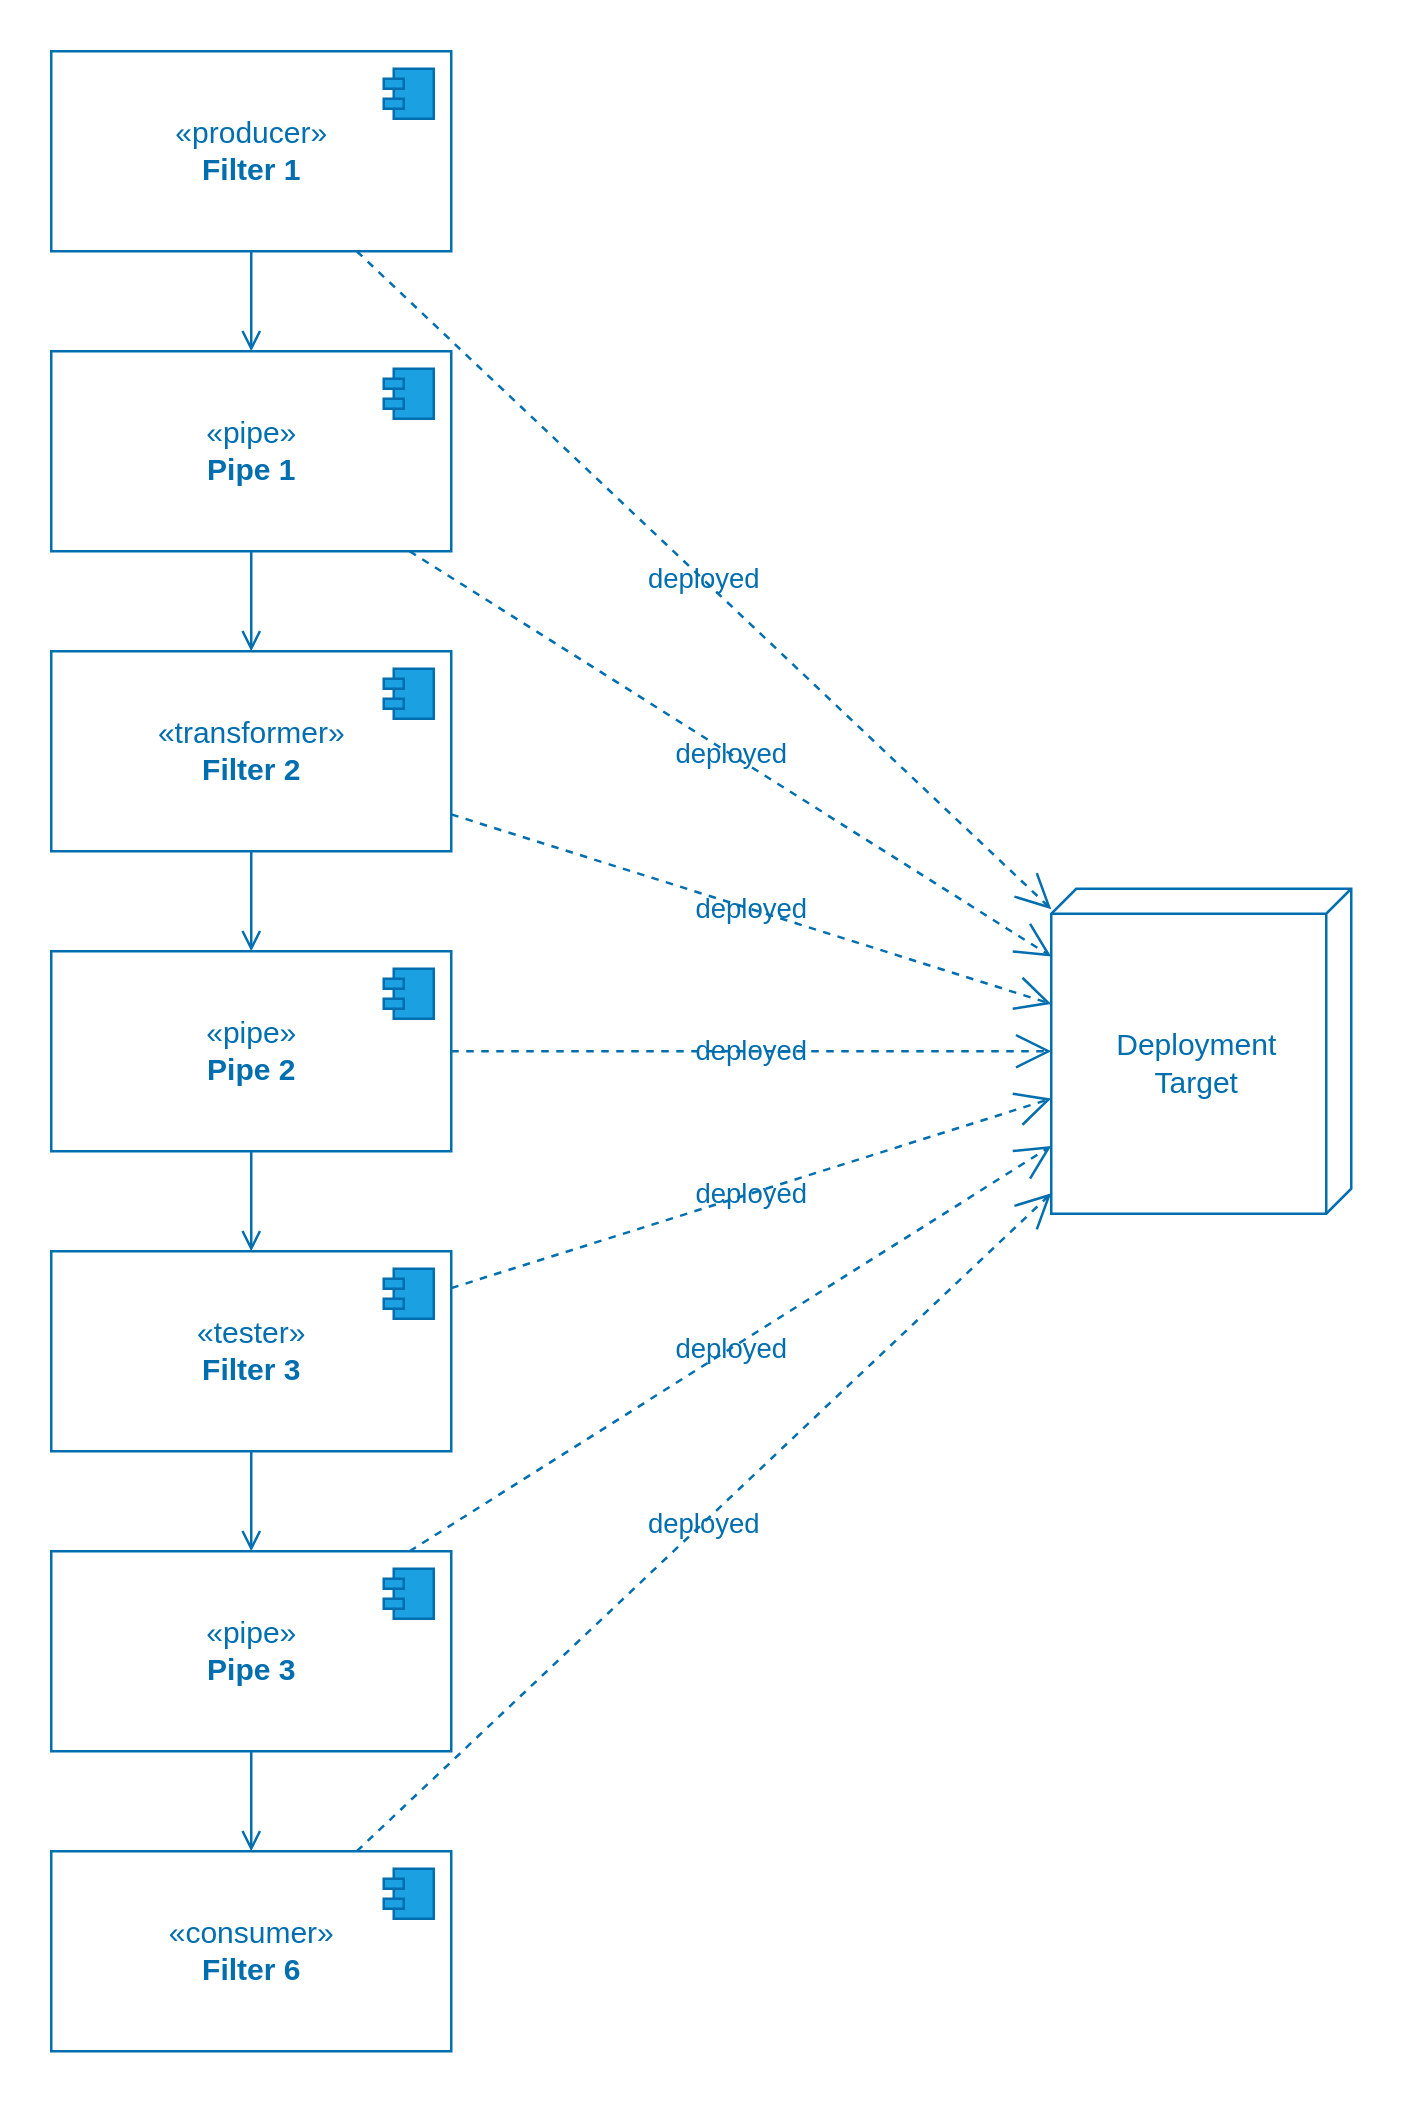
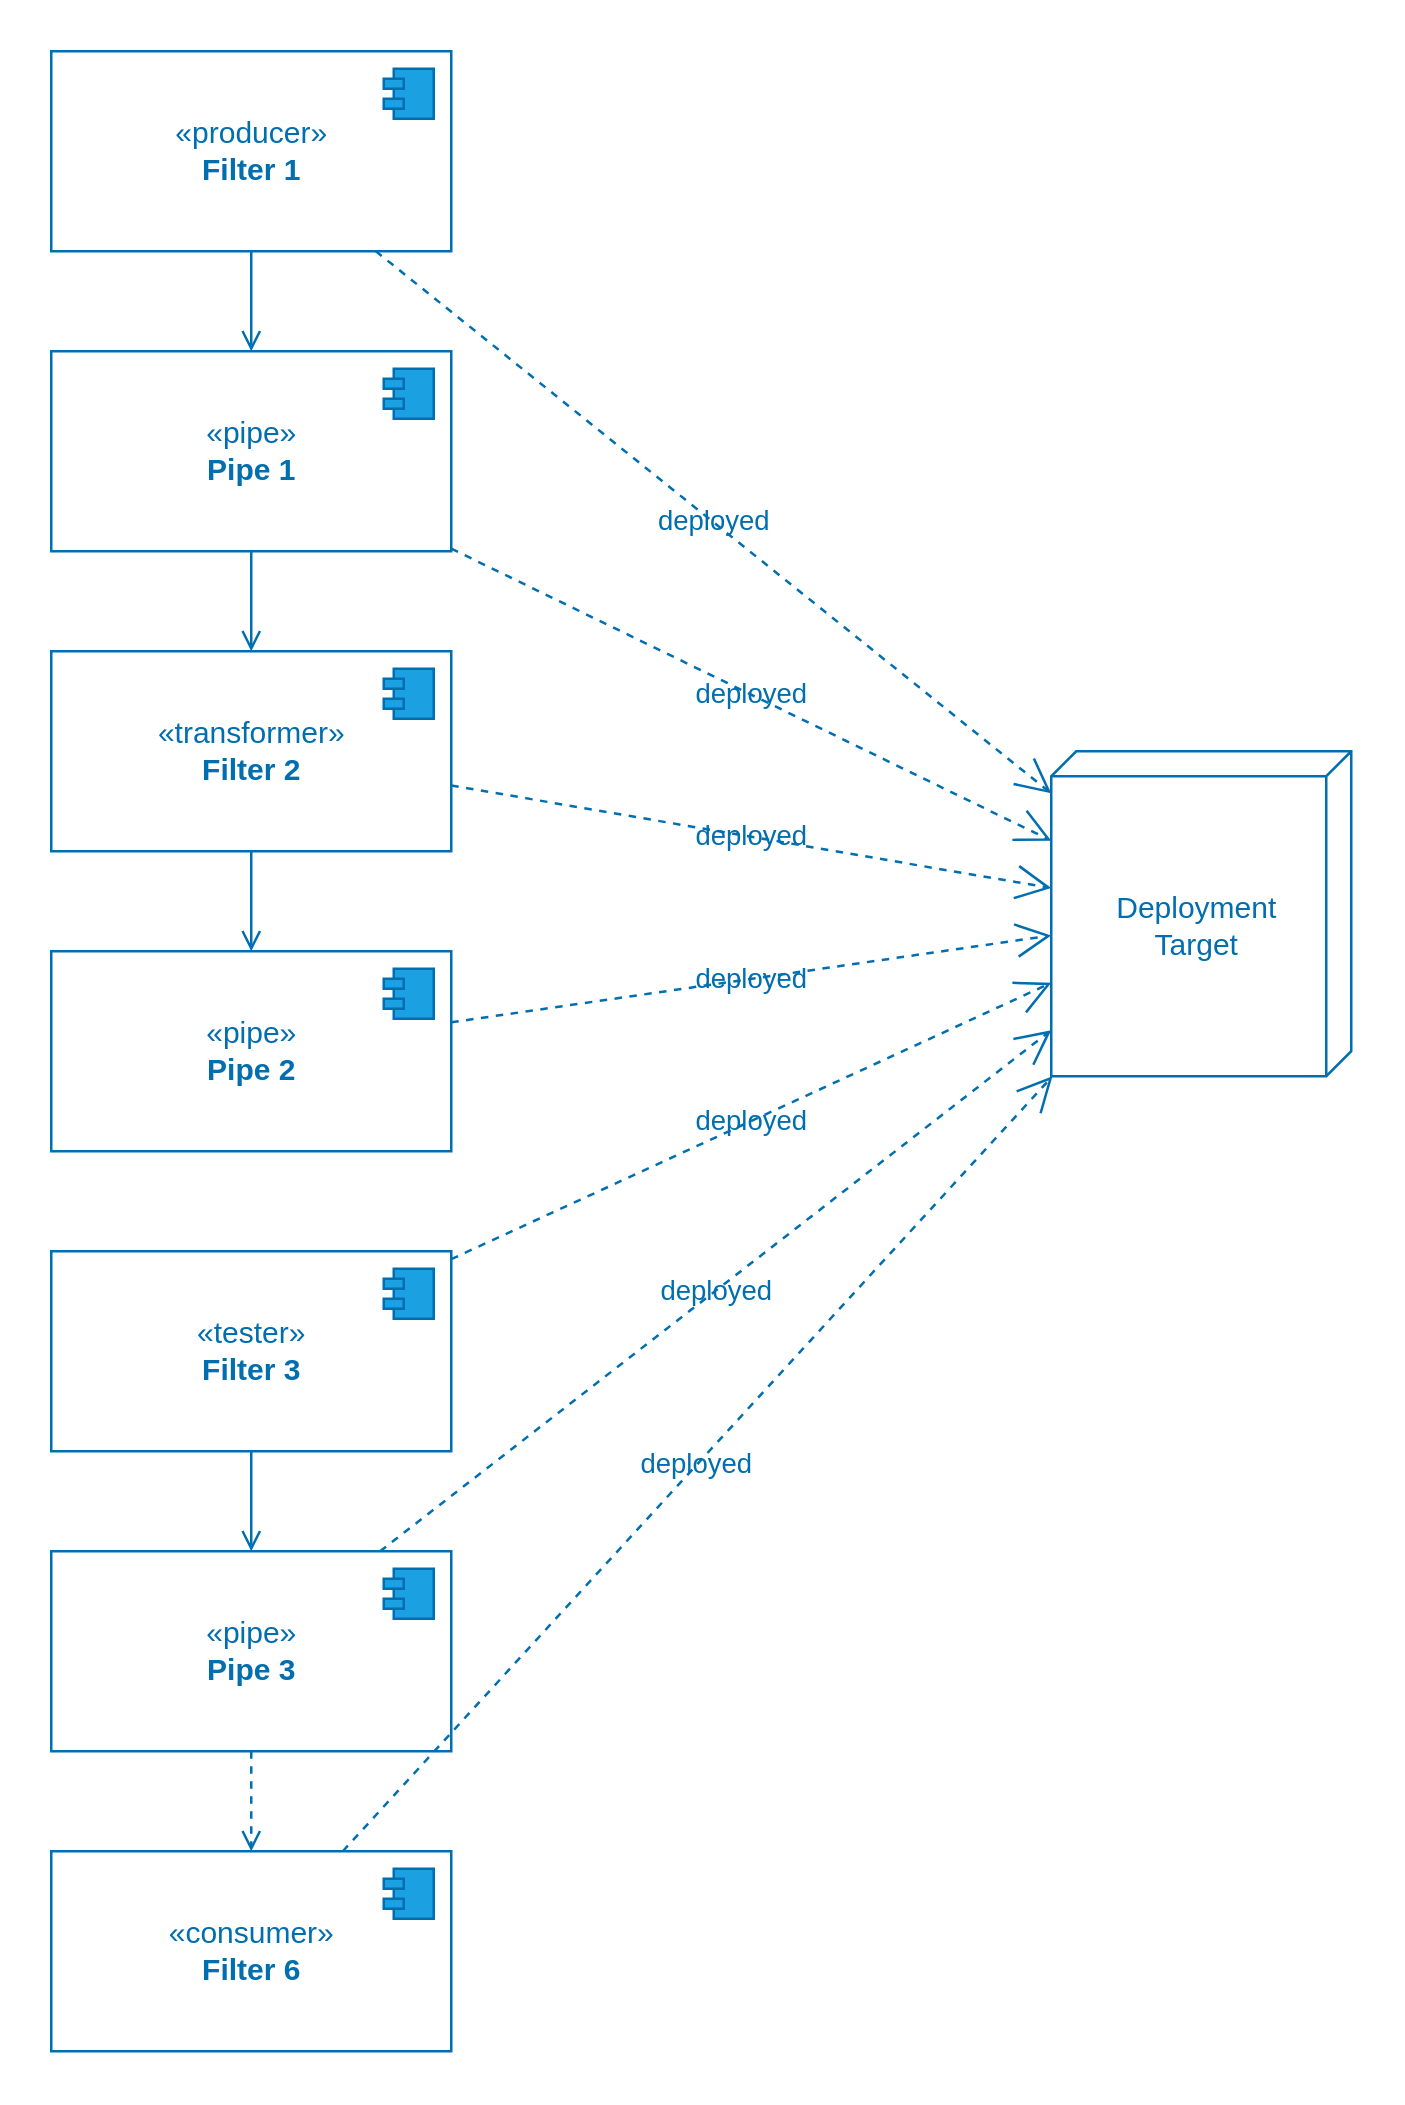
node "Deployment Target": moved (1201, 1051) -> (1201, 914)
edge "«pipe» Pipe 2" -> "«tester» Filter 3": removed
edge "«pipe» Pipe 3" -> "«consumer» Filter 6": style solid -> dashed
